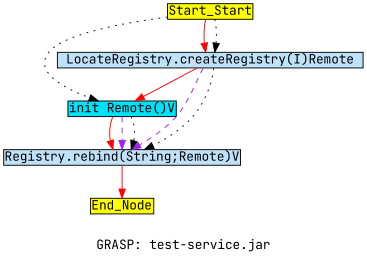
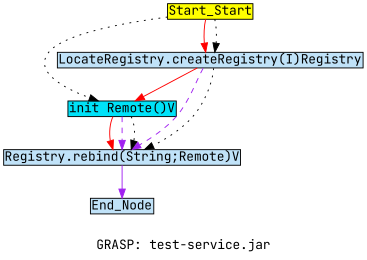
node "LocateRegistry.createRegistry(I)Remote": label "LocateRegistry.createRegistry(I)Remote" -> "LocateRegistry.createRegistry(I)Registry"
edge "Registry.rebind(String;Remote)V" -> "End_Node": color red -> purple
node "End_Node": fillcolor yellow -> #c0e2f8
